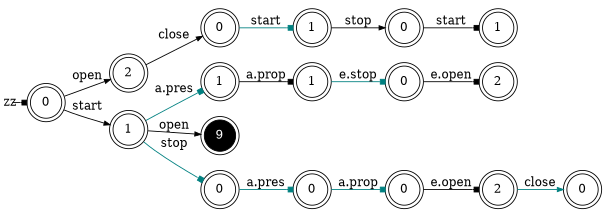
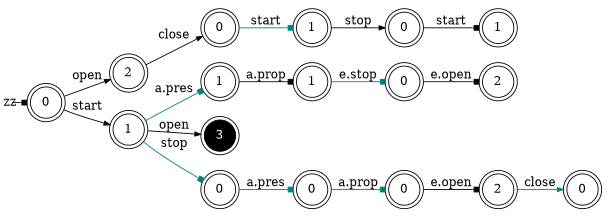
node "9": label "9" -> "3"
